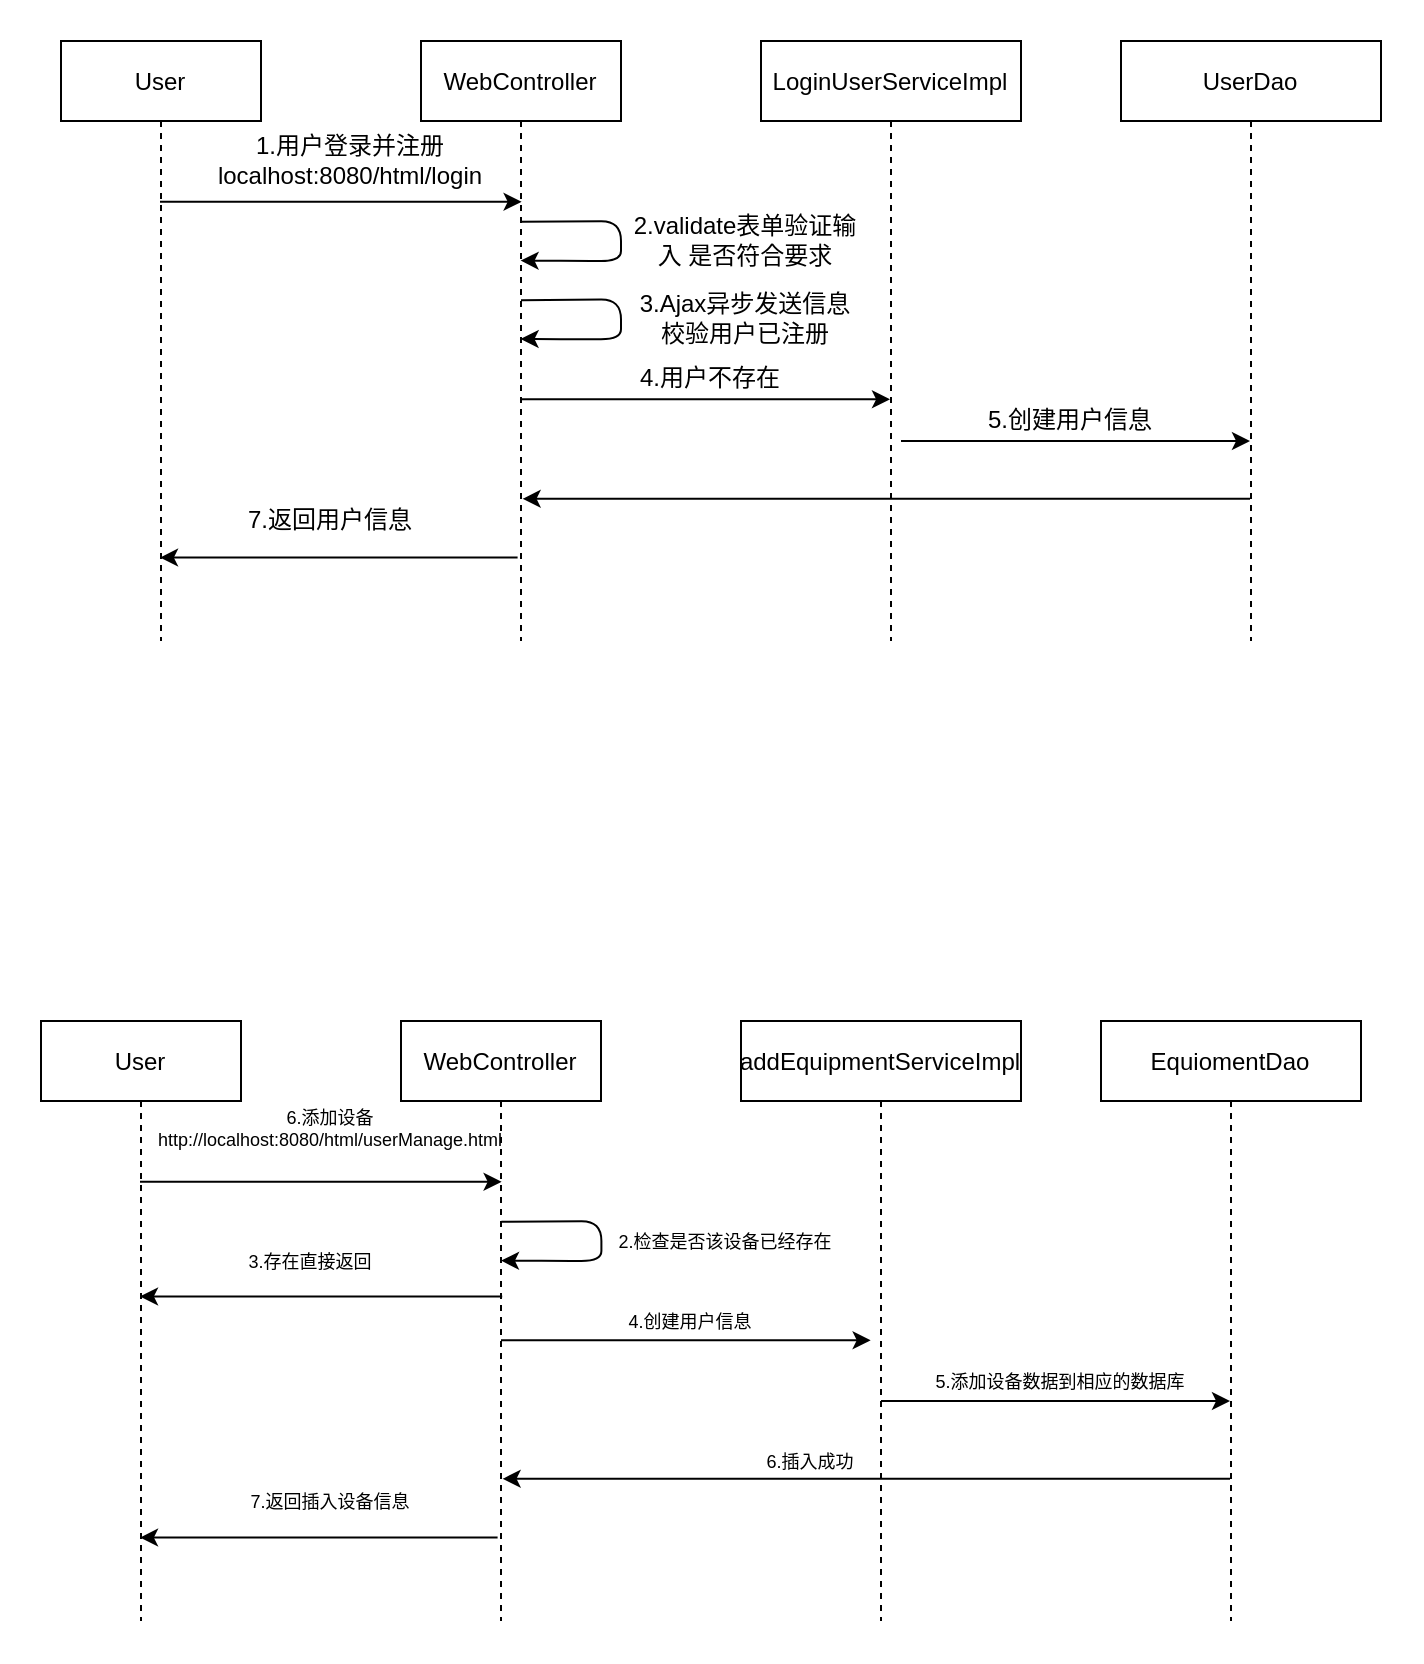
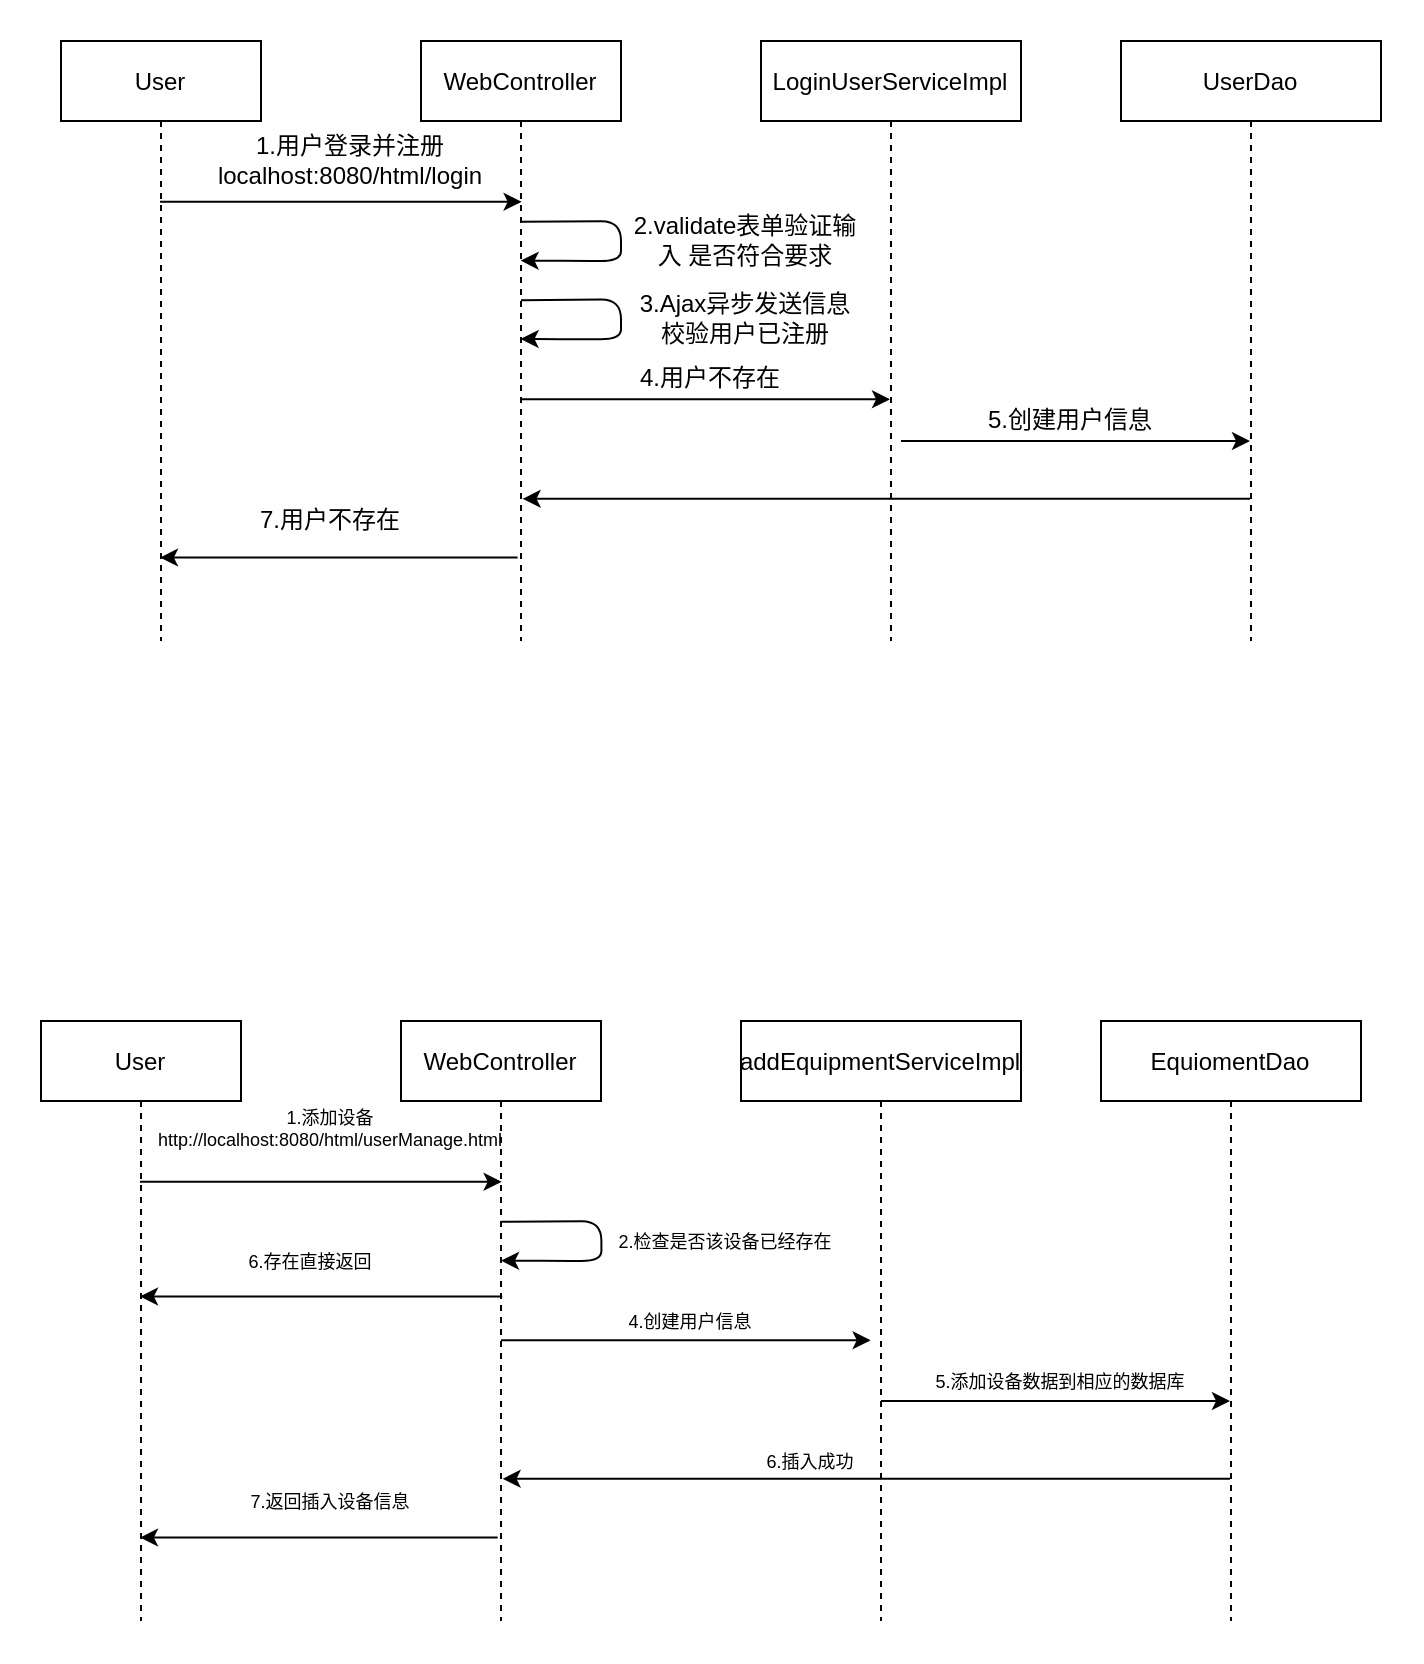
node "7.返回用户信息": label "7.返回用户信息" -> "7.用户不存在"
node "6.添加设备 http://localhost:8080/html/userManage.html": label "6.添加设备 http://localhost:8080/html/userManage.html" -> "1.添加设备 http://localhost:8080/html/userManage.html"
node "3.存在直接返回": label "3.存在直接返回" -> "6.存在直接返回"
